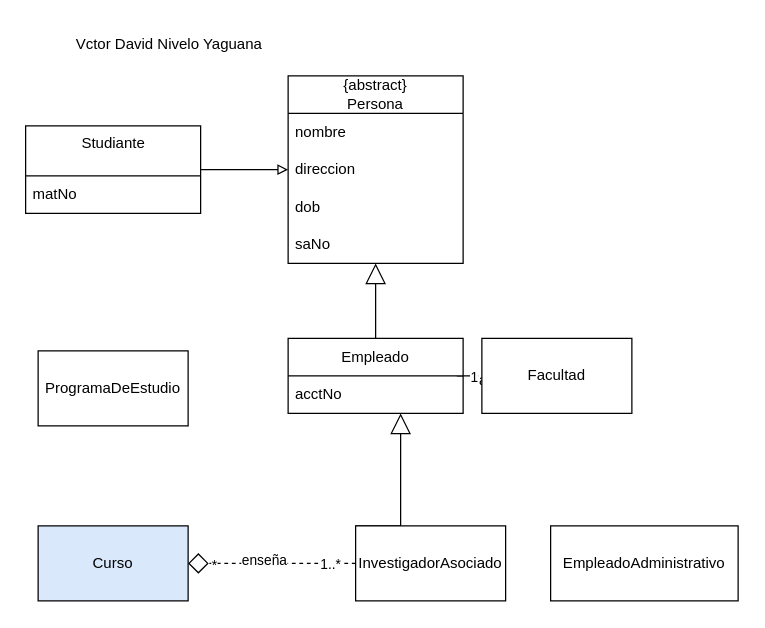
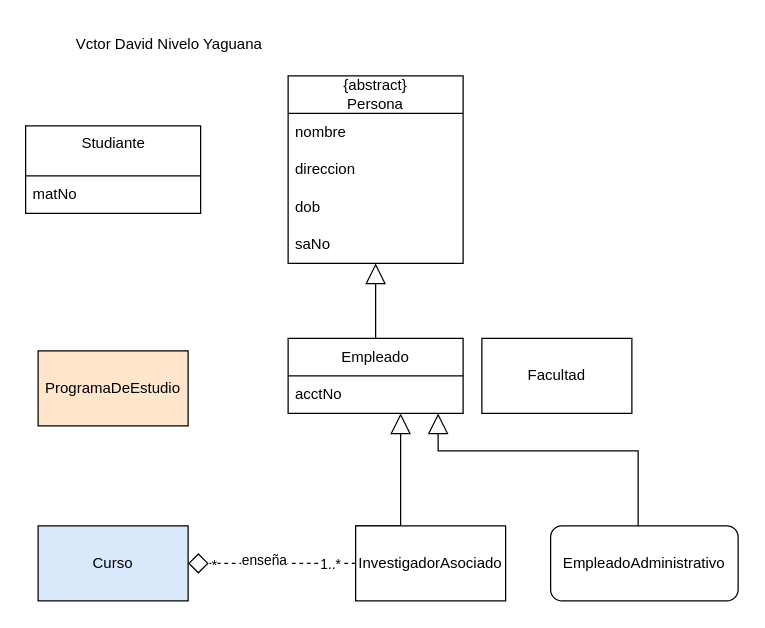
edge "Studiante" -> "{abstract} Persona": removed
edge "Empleado" -- "Facultad": removed, labels "*", "asigna", "1"
node "ProgramaDeEstudio": fillcolor #ffffff -> #ffe6cc
edge "EmpleadoAdministrativo" -> "Empleado": added
node "EmpleadoAdministrativo": shape rectangle -> rounded rectangle
